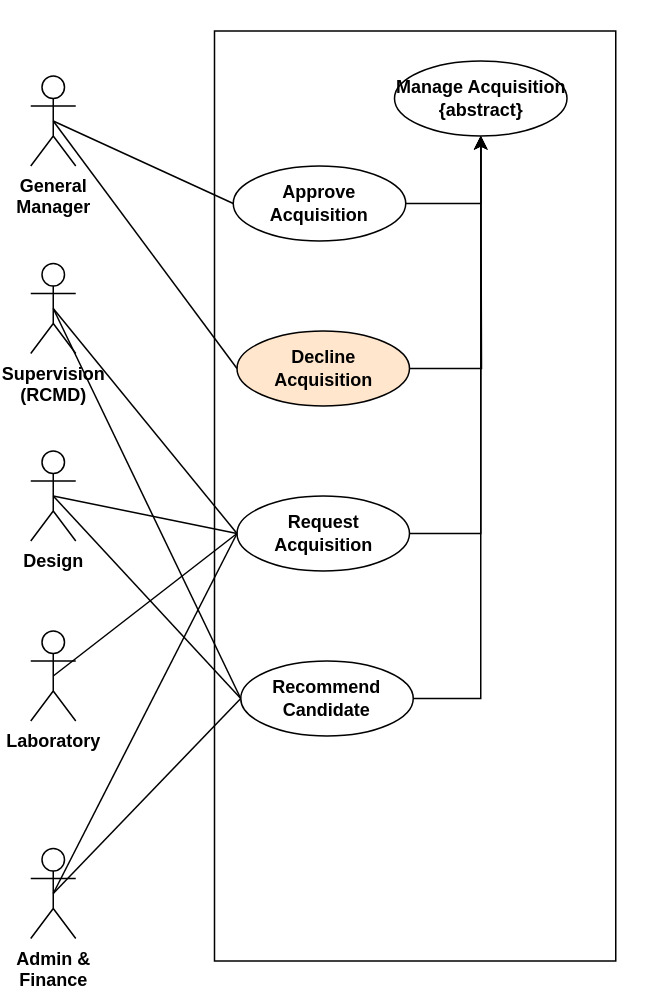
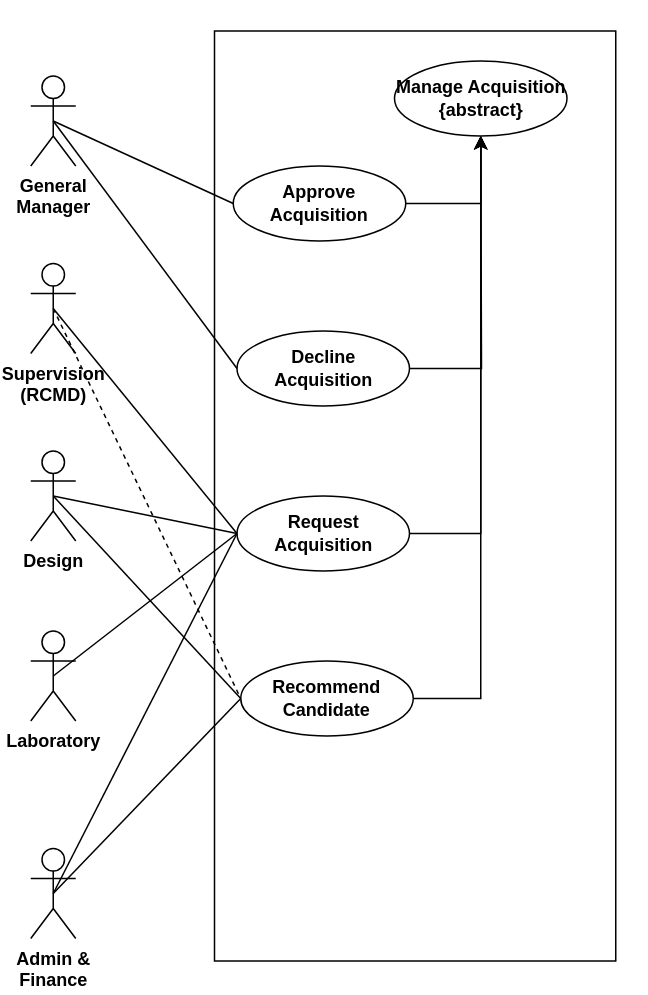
node "Decline Acquisition": fillcolor #ffe6cc -> #ffffff
edge "Supervision (RCMD)" -- "Recommend Candidate": style solid -> dashed
